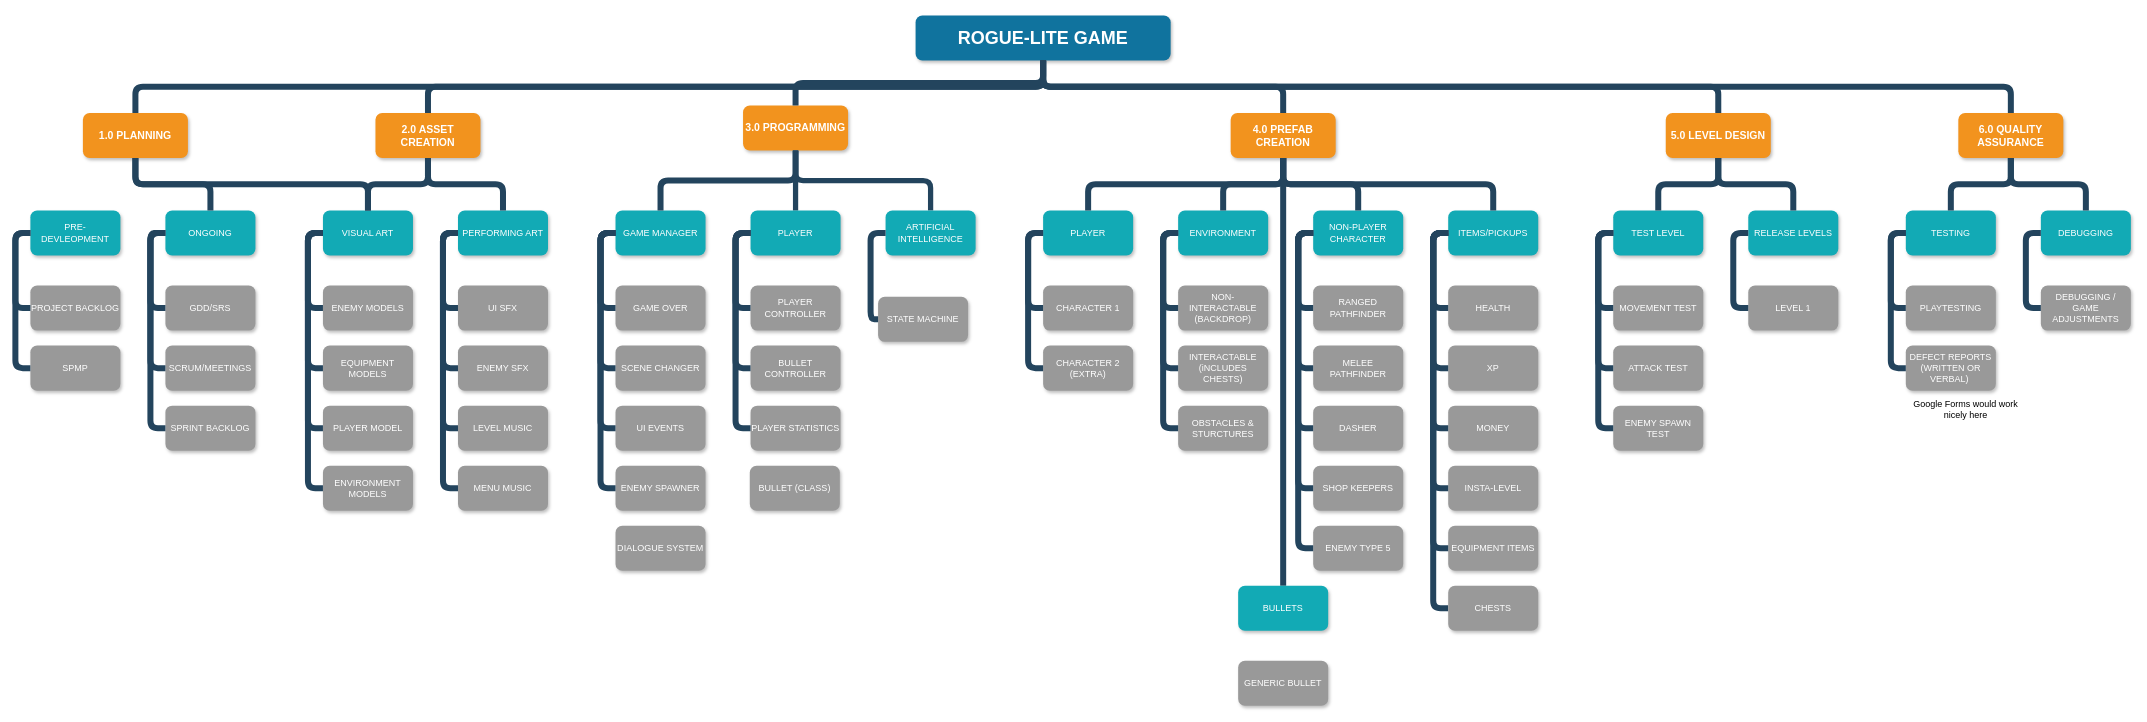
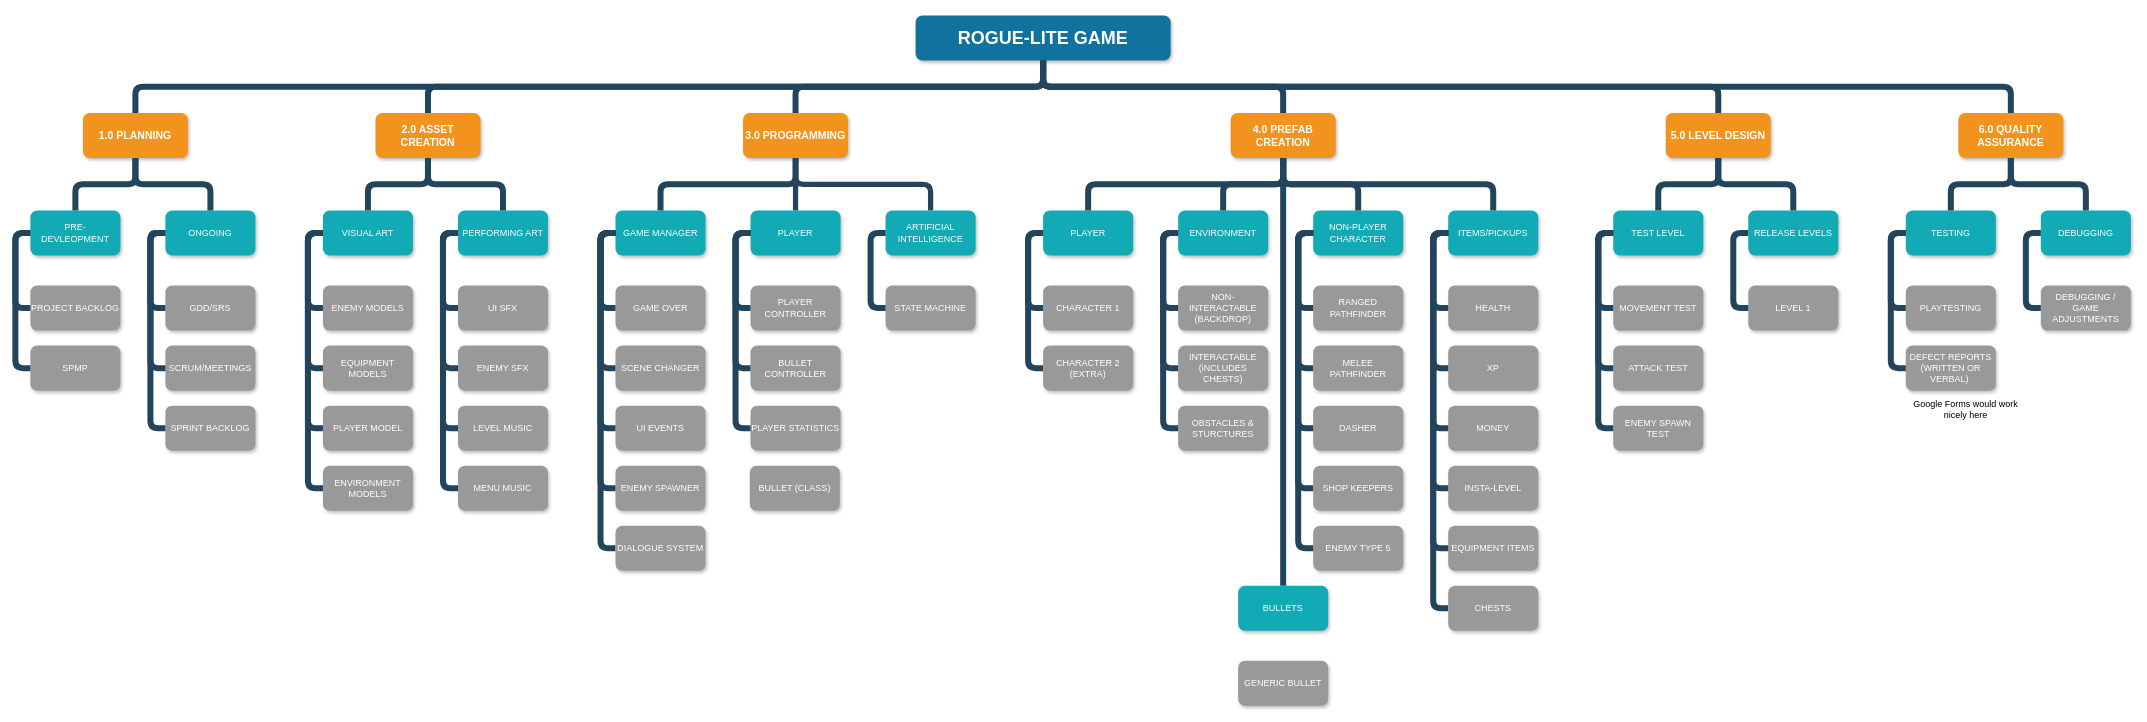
node "3.0 PROGRAMMING": moved (795, 128) -> (795, 135)
edge "1.0 PLANNING" -- "VISUAL ART": now "1.0 PLANNING" -- "PRE-DEVLEOPMENT"
node "STATE MACHINE": moved (923, 319) -> (930, 308)
edge "GAME MANAGER" -- "DIALOGUE SYSTEM": added
